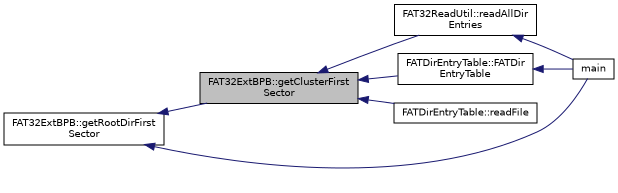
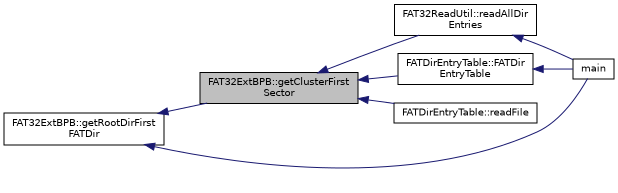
node "FAT32ExtBPB::getRootDirFirst Sector": label "FAT32ExtBPB::getRootDirFirst Sector" -> "FAT32ExtBPB::getRootDirFirst FATDir"
